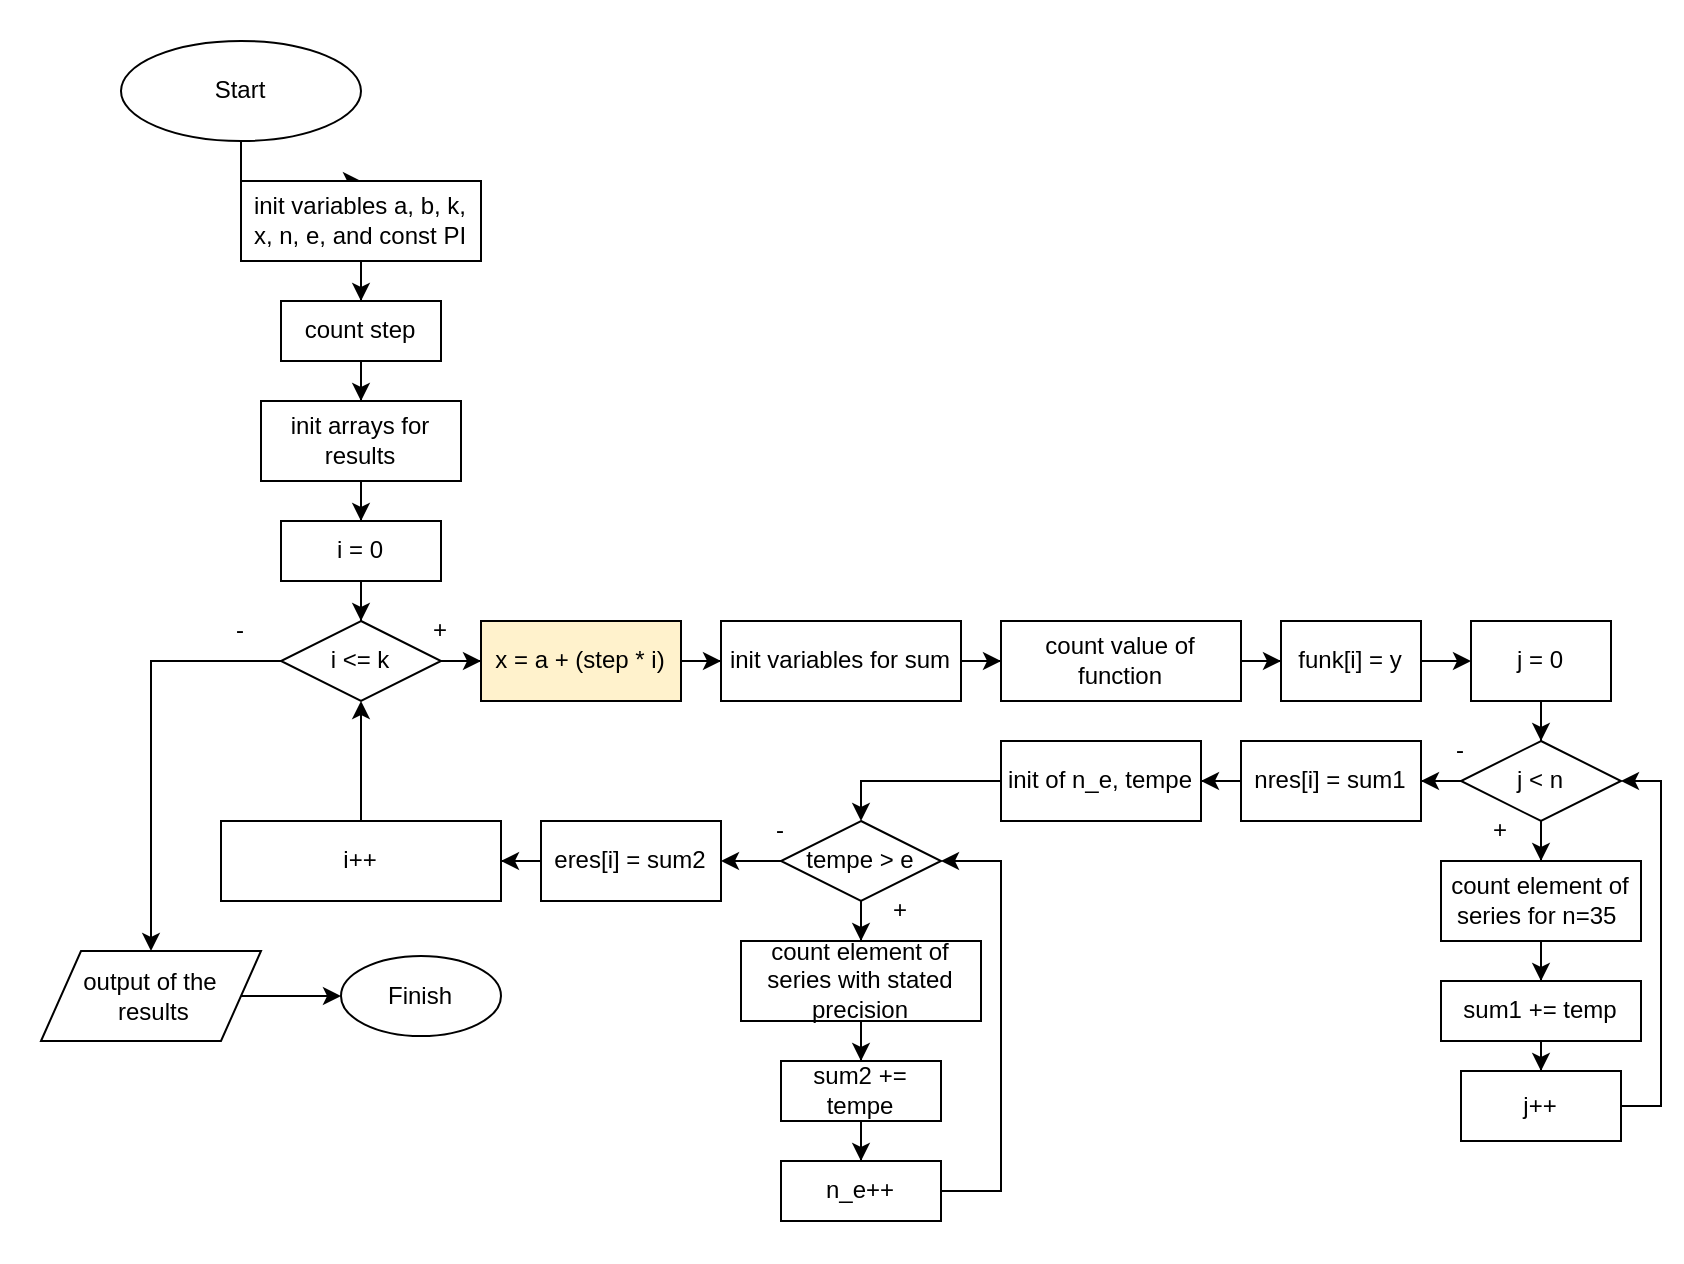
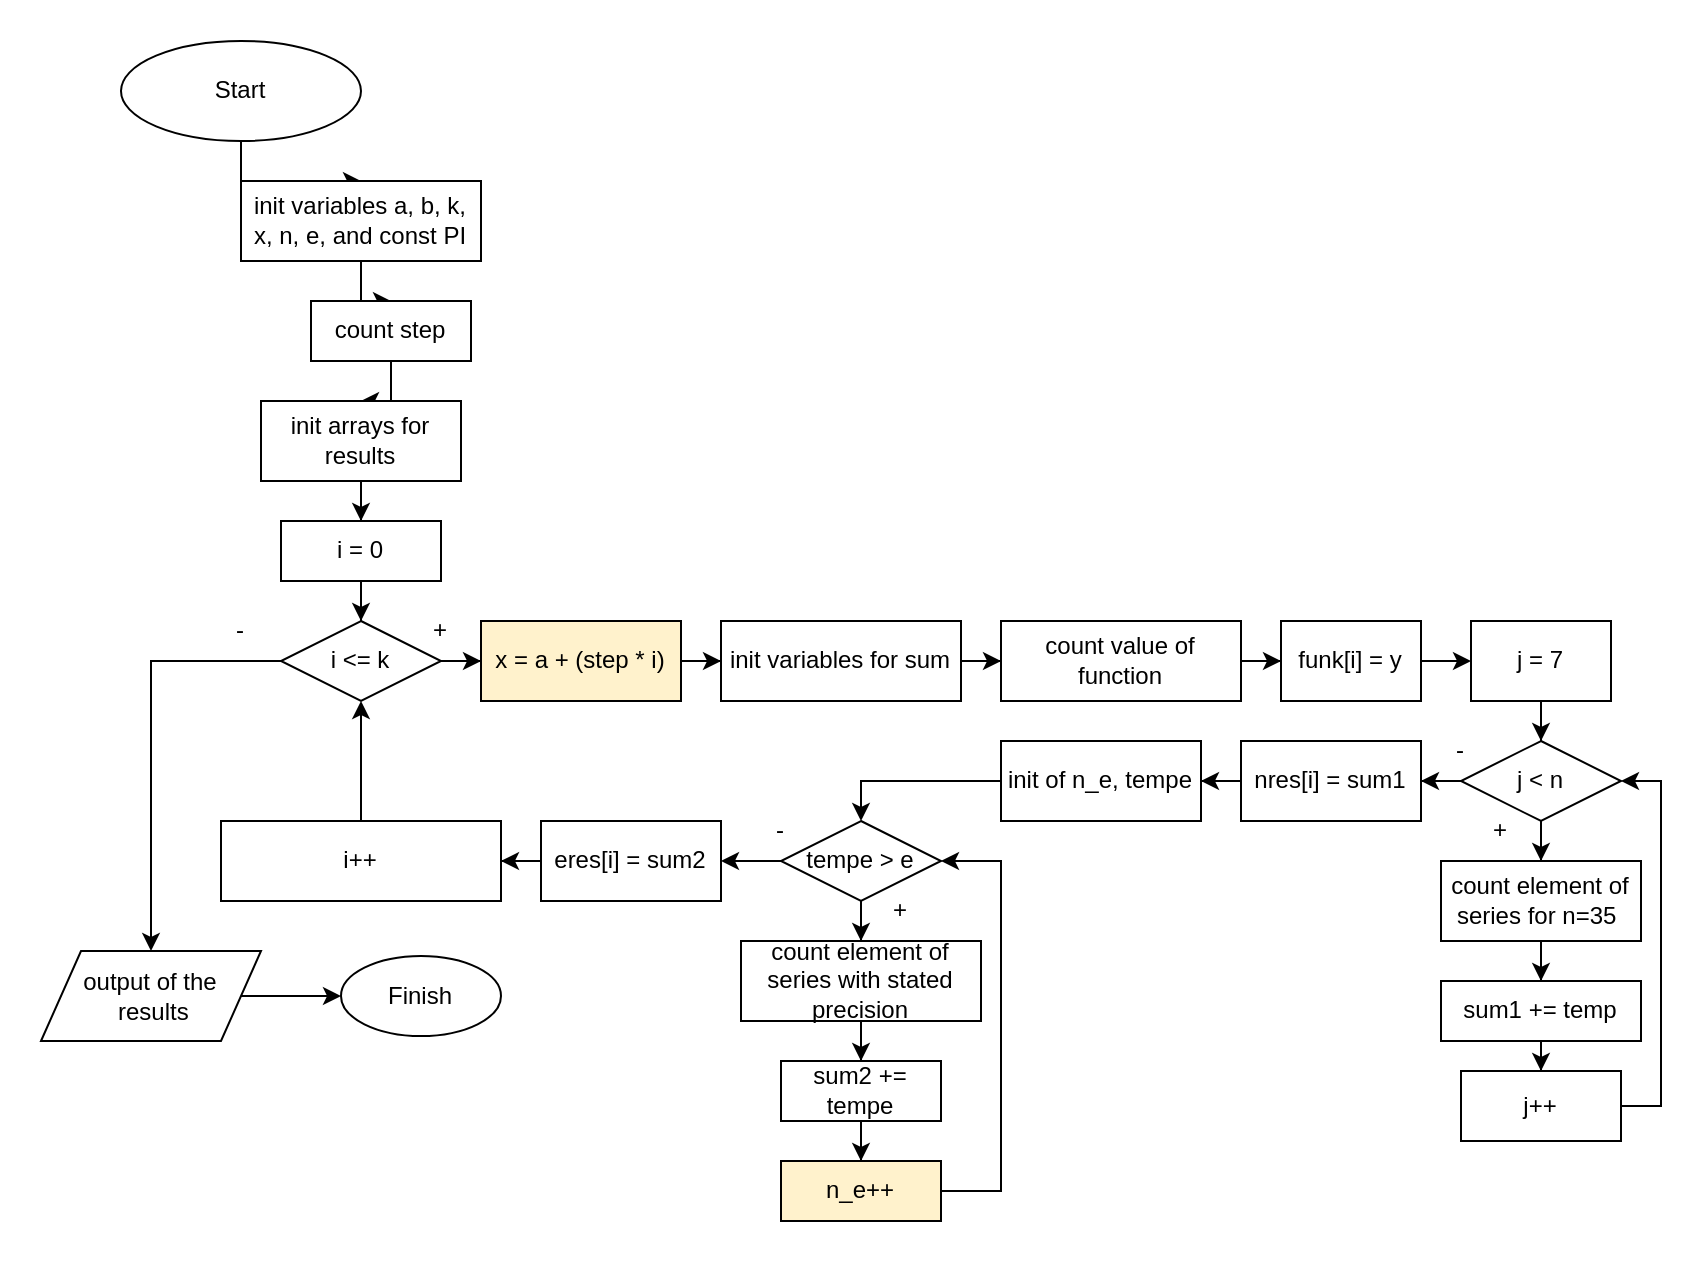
node "count step": moved (361, 331) -> (391, 331)
node "j = 0": label "j = 0" -> "j = 7"
node "n_e++": fillcolor #ffffff -> #fff2cc
